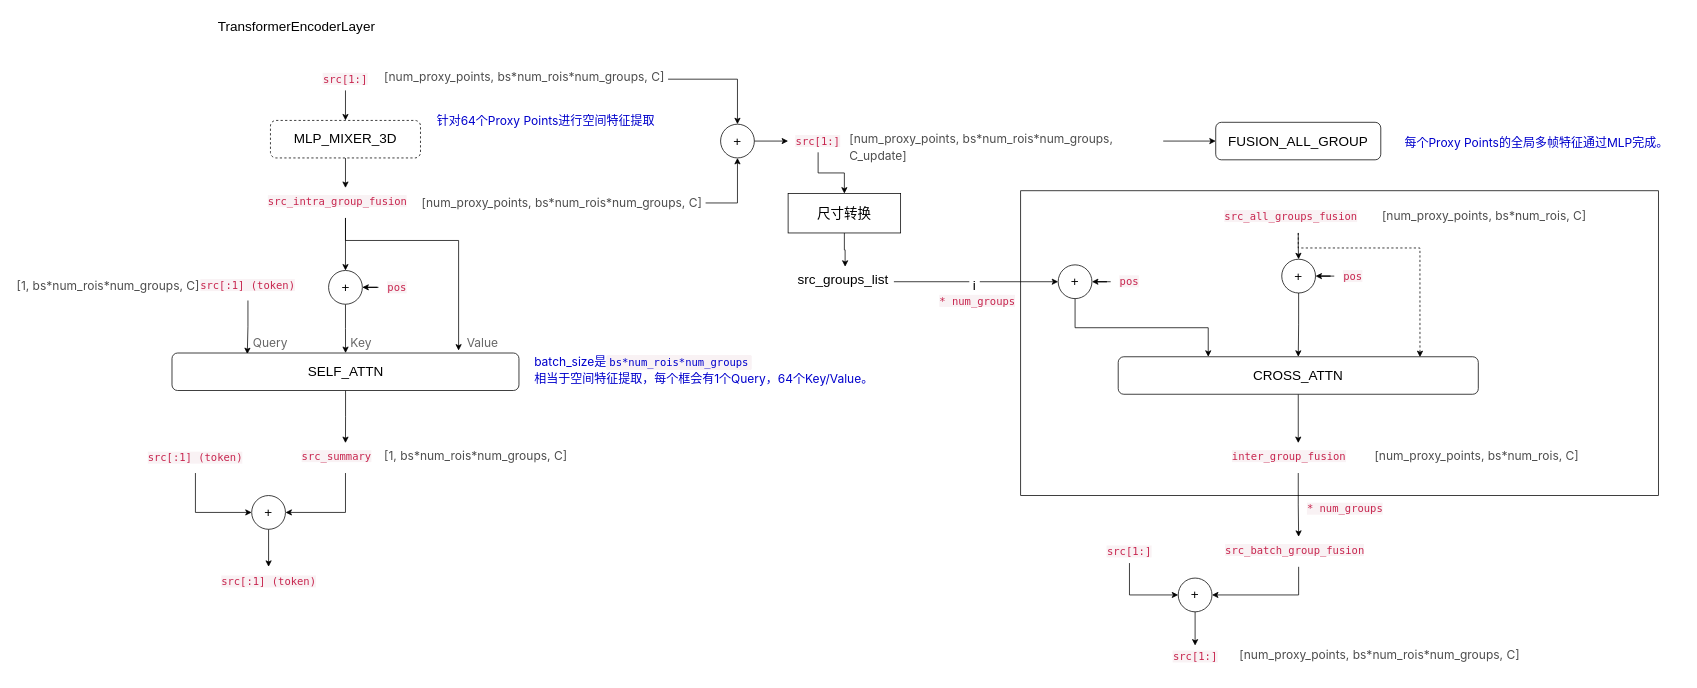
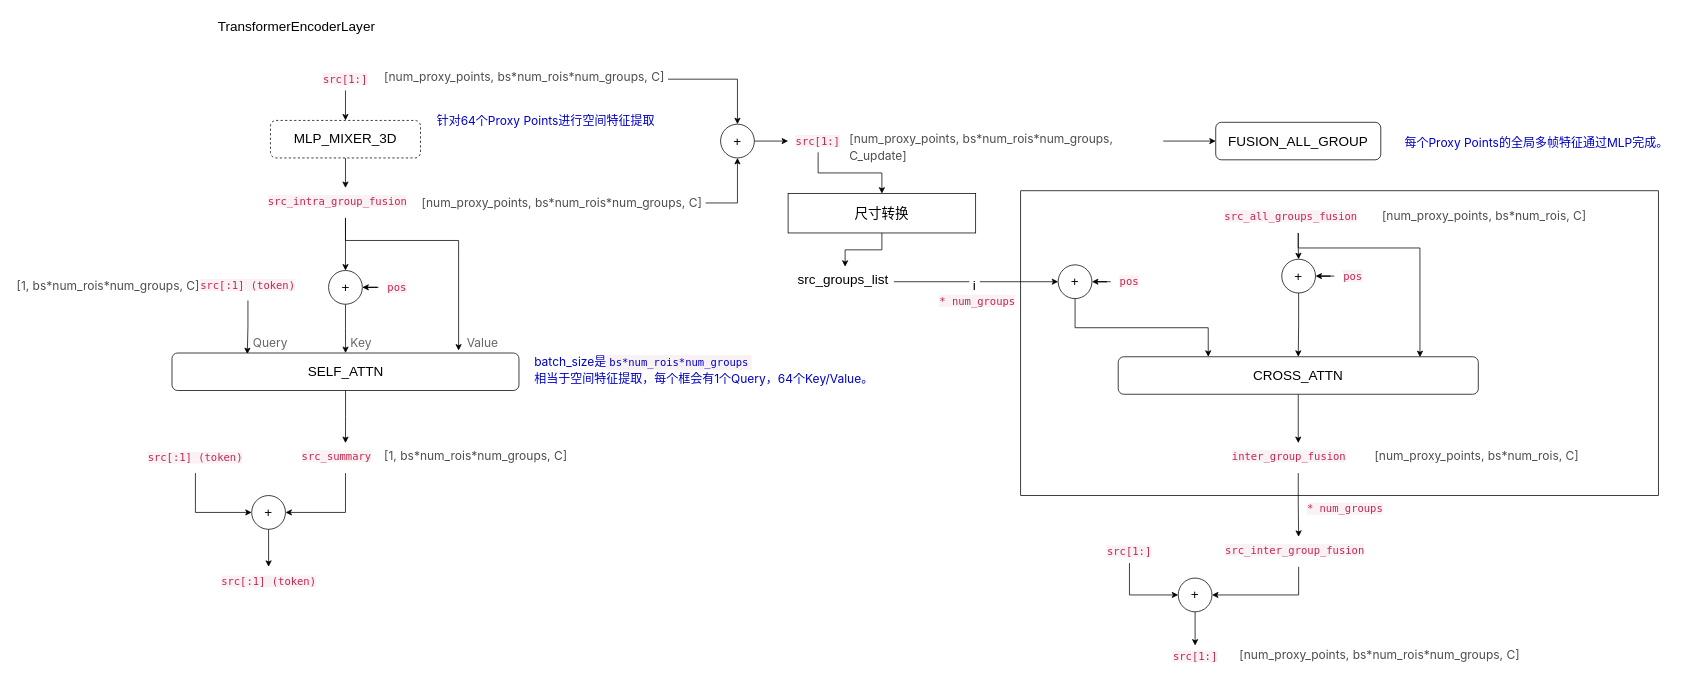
node "尺寸转换": size 113x39 -> 188x39
edge "src_all_groups_fusion" -> "CROSS_ATTN": style dashed -> solid
node "src_batch_group_fusion": label "src_batch_group_fusion" -> "src_inter_group_fusion"
